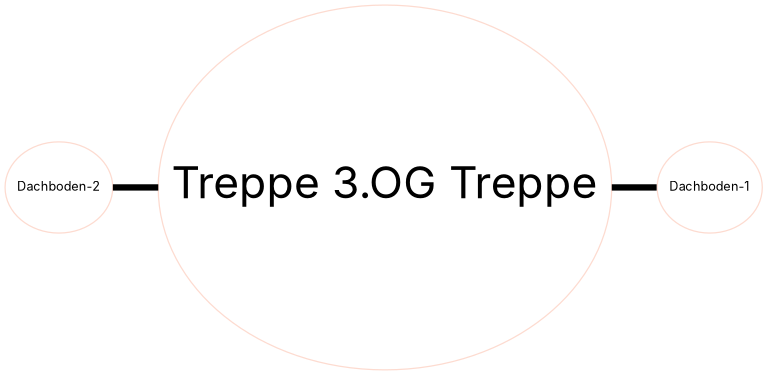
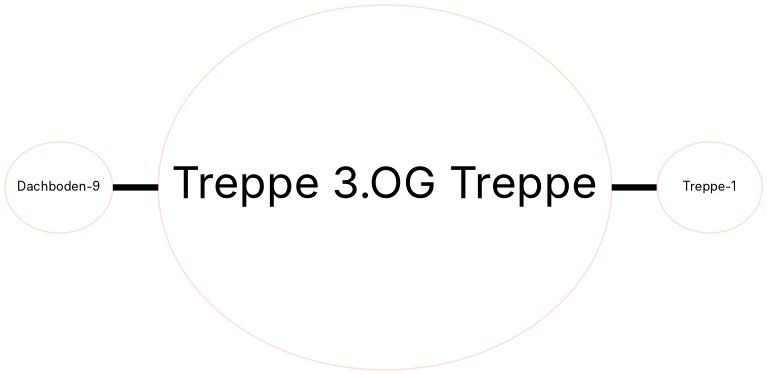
node "Dachboden-2": label "Dachboden-2" -> "Dachboden-9"
node "Dachboden-1": label "Dachboden-1" -> "Treppe-1"
